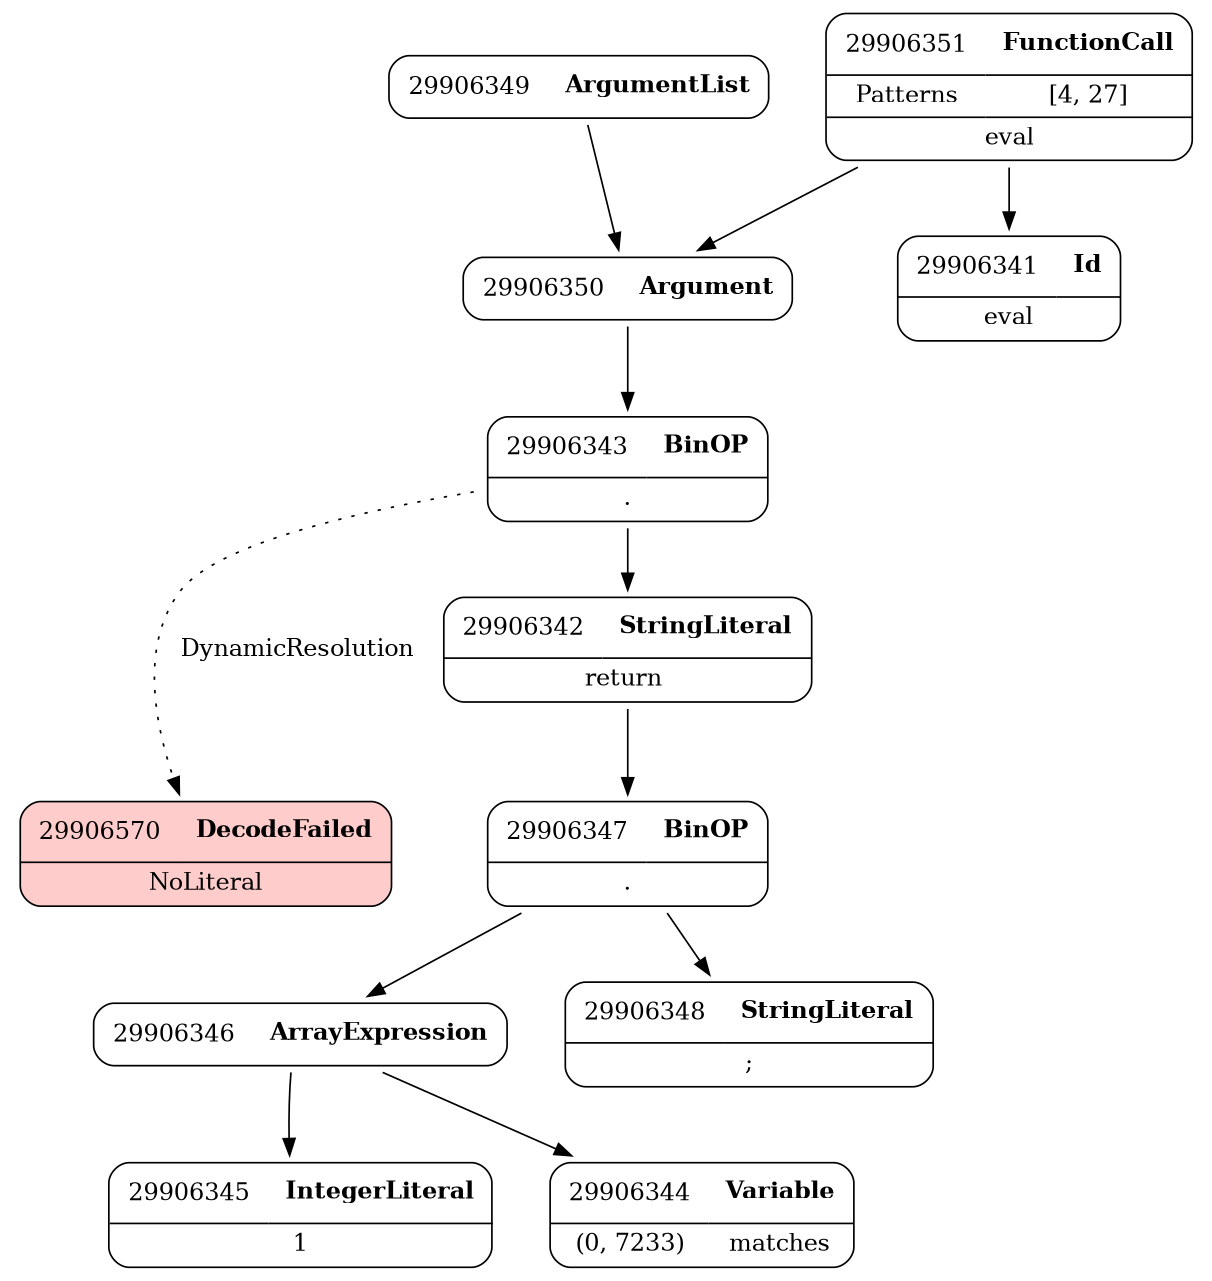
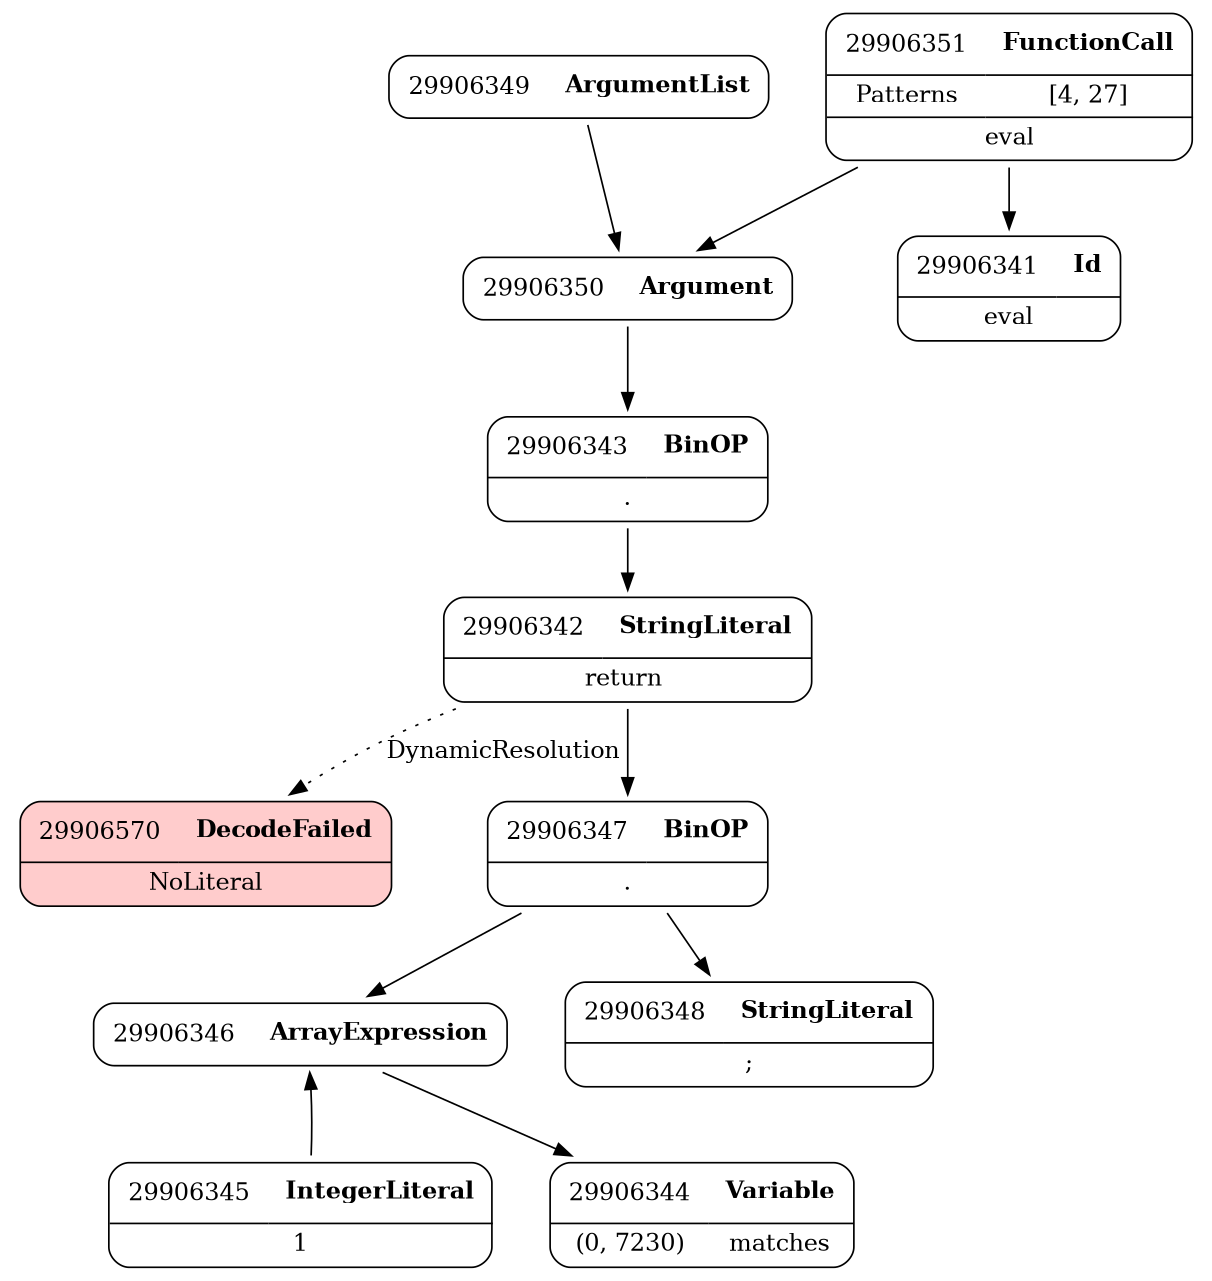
edge "29906343" -> "29906570": now "29906342" -> "29906570"
edge "29906346" -> "29906345": reversed
node "29906344": text "(0, 7233)" -> "(0, 7230)"
